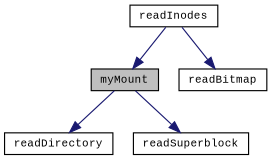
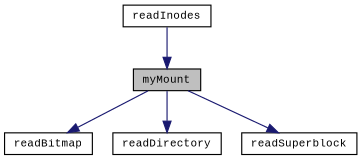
edge "readInodes" -> "readBitmap": now "myMount" -> "readBitmap"
